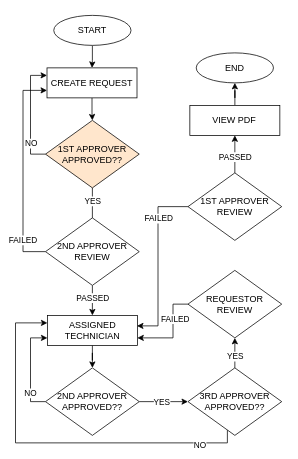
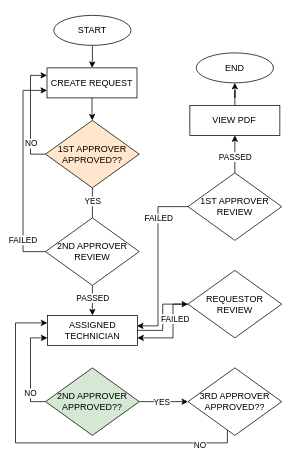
edge "3RD APPROVER APPROVED??" -> "REQUESTOR REVIEW": removed, label "YES"
edge "ASSIGNED TECHNICIAN" -> "2ND APPROVER APPROVED??": now "ASSIGNED TECHNICIAN" -> "REQUESTOR REVIEW"
node "2ND APPROVER APPROVED??": fillcolor #ffffff -> #d5e8d4
